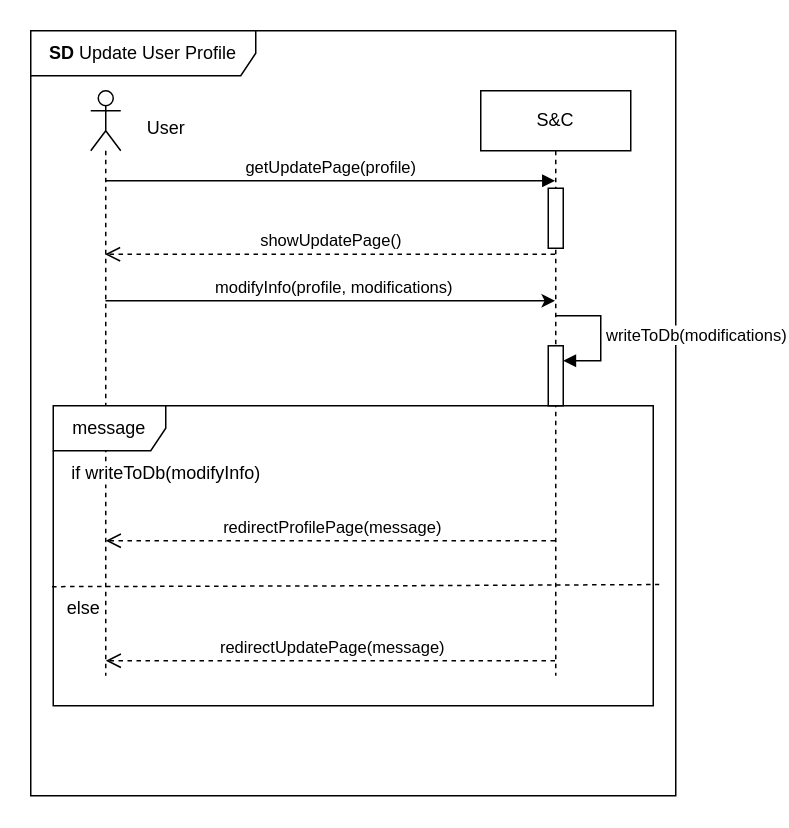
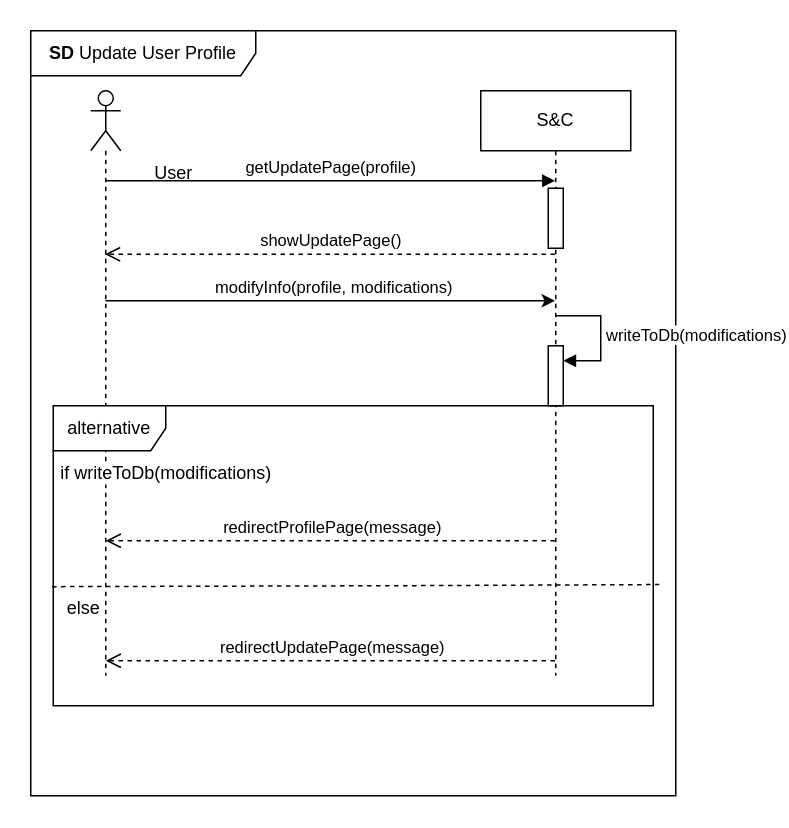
node "User": moved (166, 128) -> (173, 173)
node "message": label "message" -> "alternative"
node "if writeToDb(modifyInfo)": label "if writeToDb(modifyInfo)" -> "if writeToDb(modifications)"
